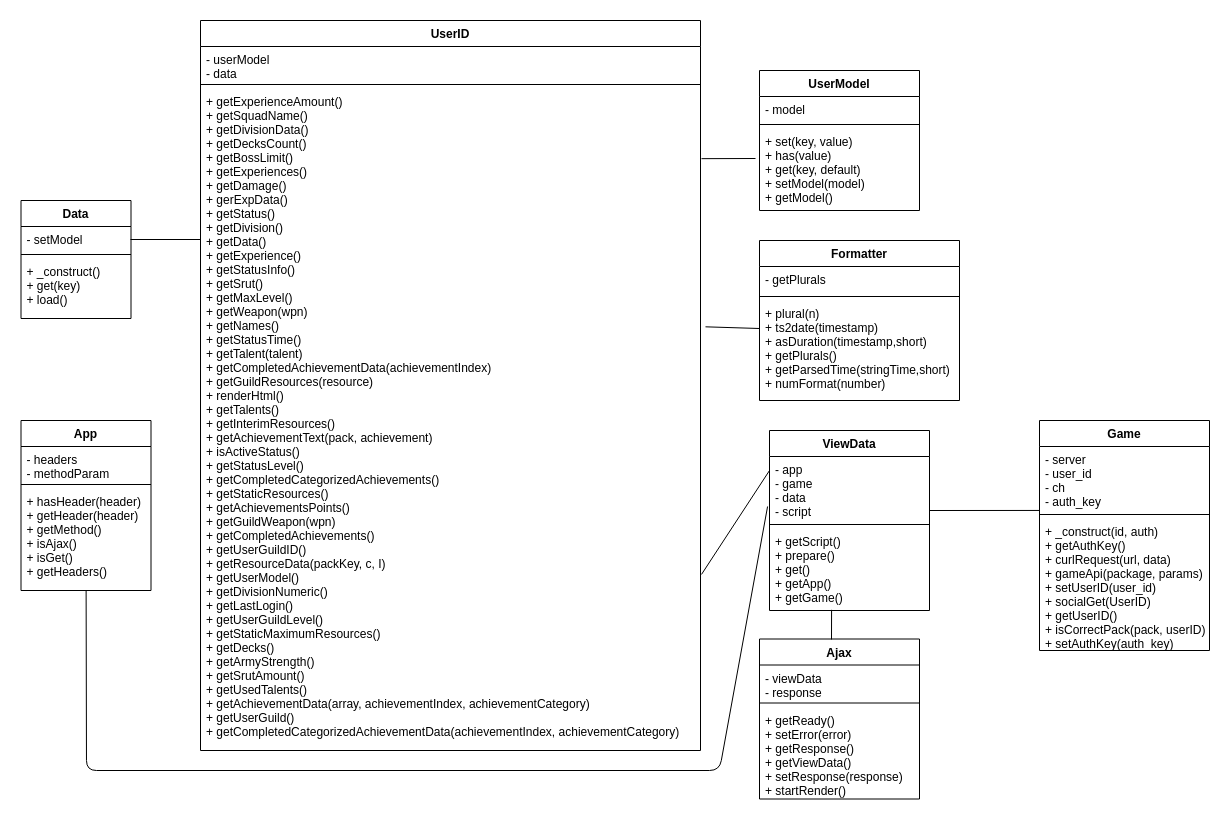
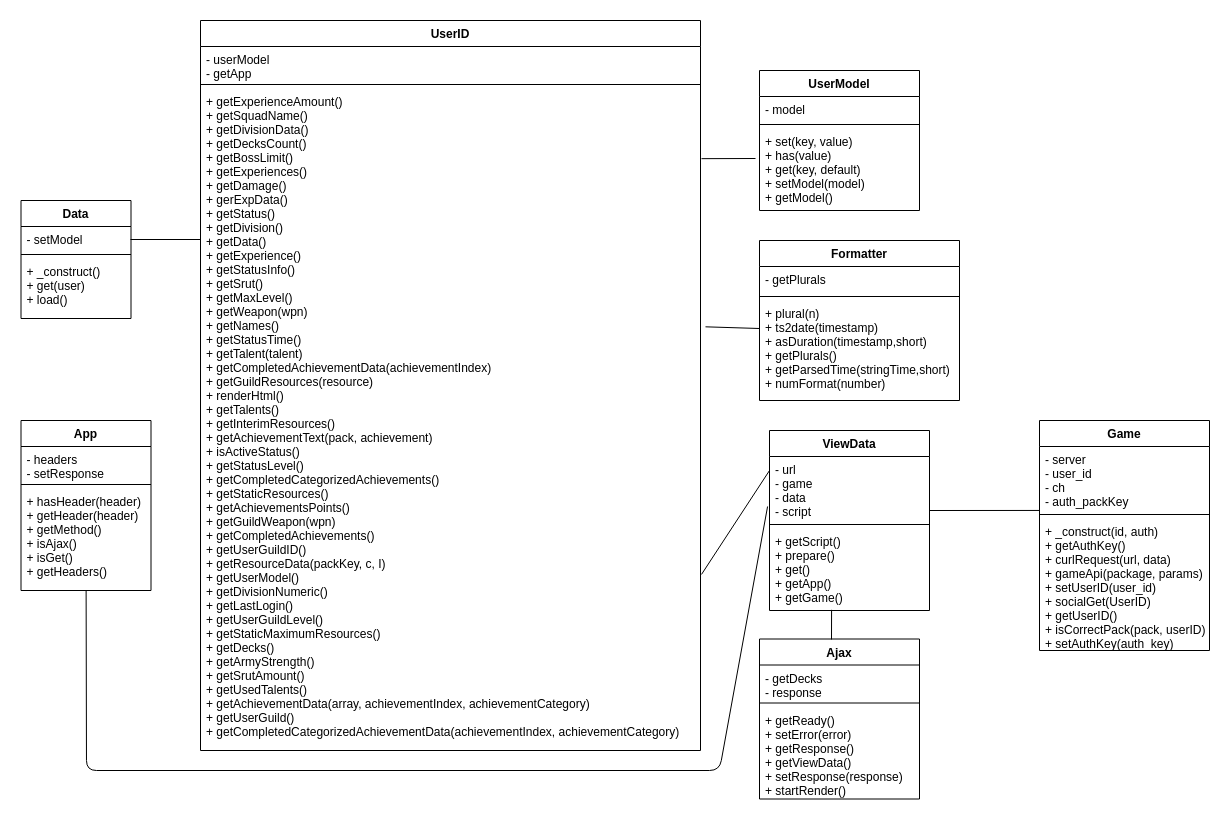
node "- userModel - data": label "- userModel - data" -> "- userModel - getApp"
node "+ _construct() + get(key) + load()": label "+ _construct() + get(key) + load()" -> "+ _construct() + get(user) + load()"
node "- headers - methodParam": label "- headers - methodParam" -> "- headers - setResponse"
node "- server - user_id - ch - auth_key": label "- server - user_id - ch - auth_key" -> "- server - user_id - ch - auth_packKey"
node "- app - game - data - script": label "- app - game - data - script" -> "- url - game - data - script"
node "- viewData - response": label "- viewData - response" -> "- getDecks - response"
